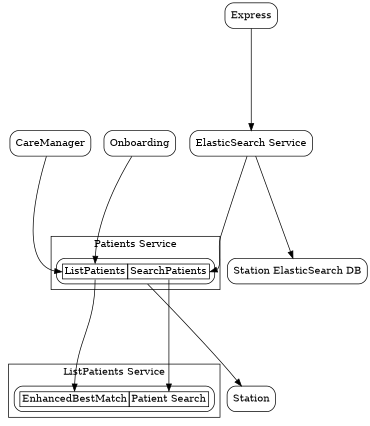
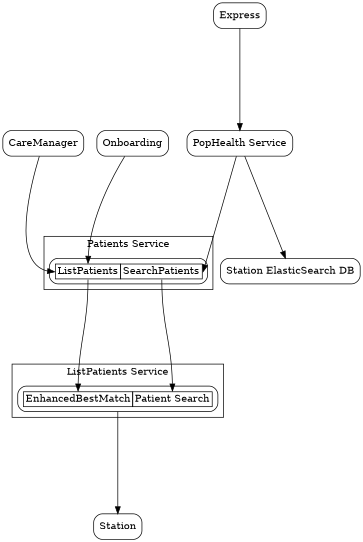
node "ElasticSearch Service": label "ElasticSearch Service" -> "PopHealth Service"
edge "ListPatients" -> "Station": now "EnhancedBestMatch" -> "Station"
